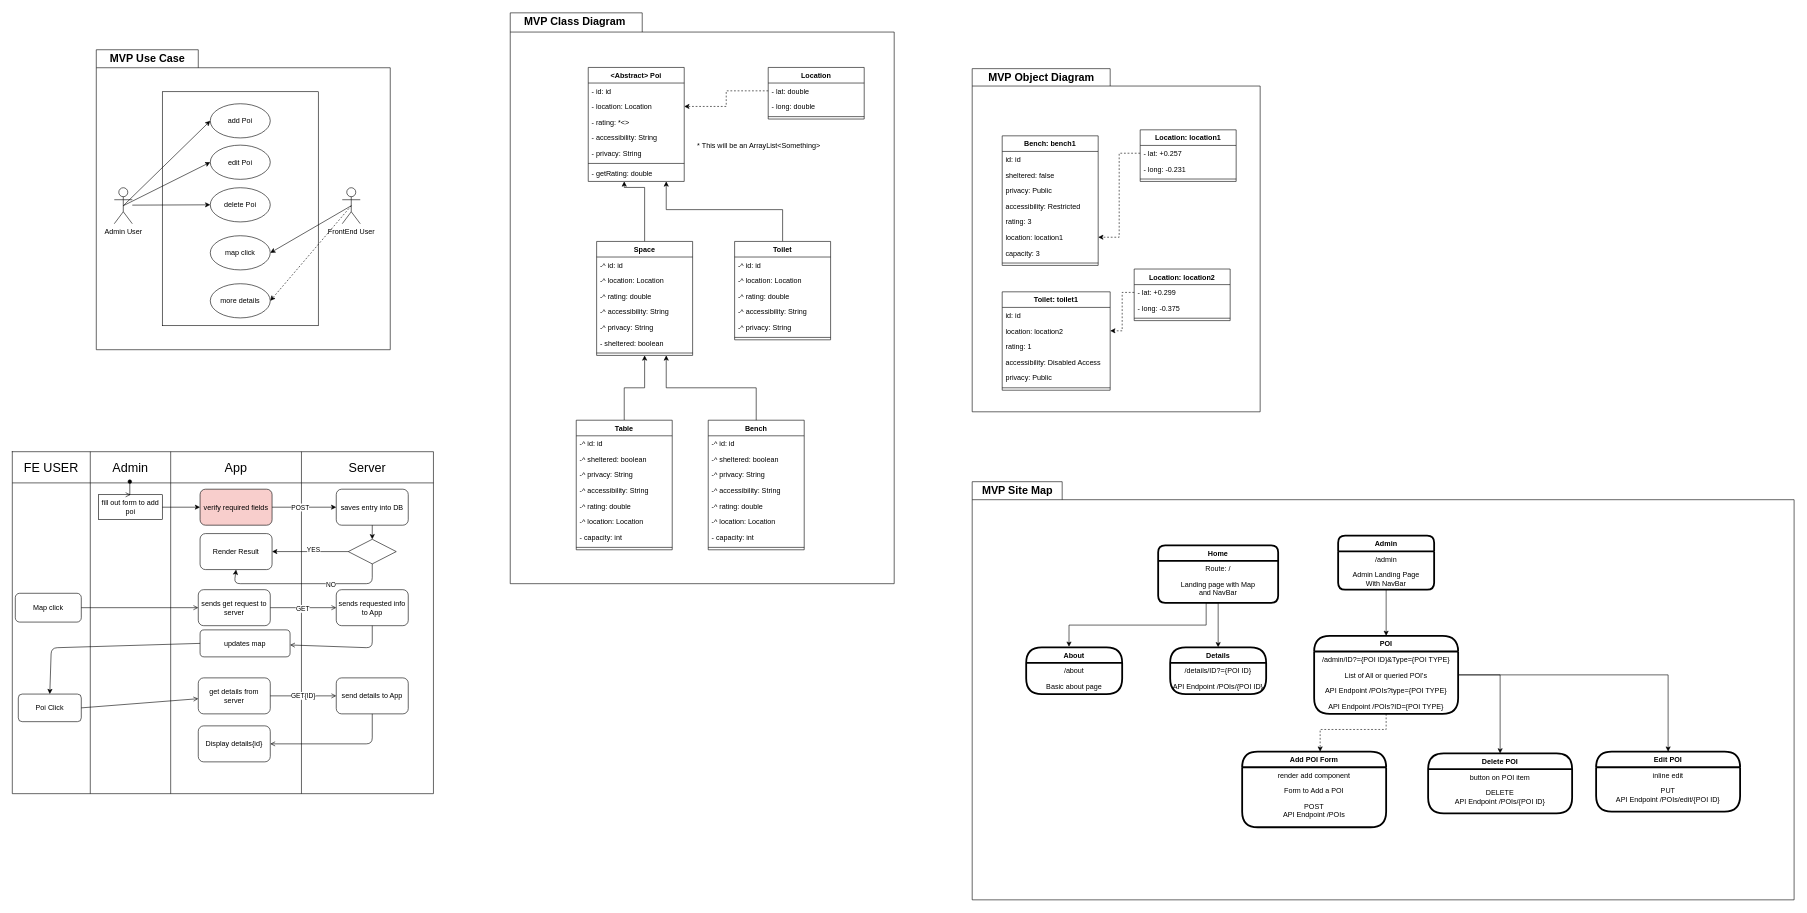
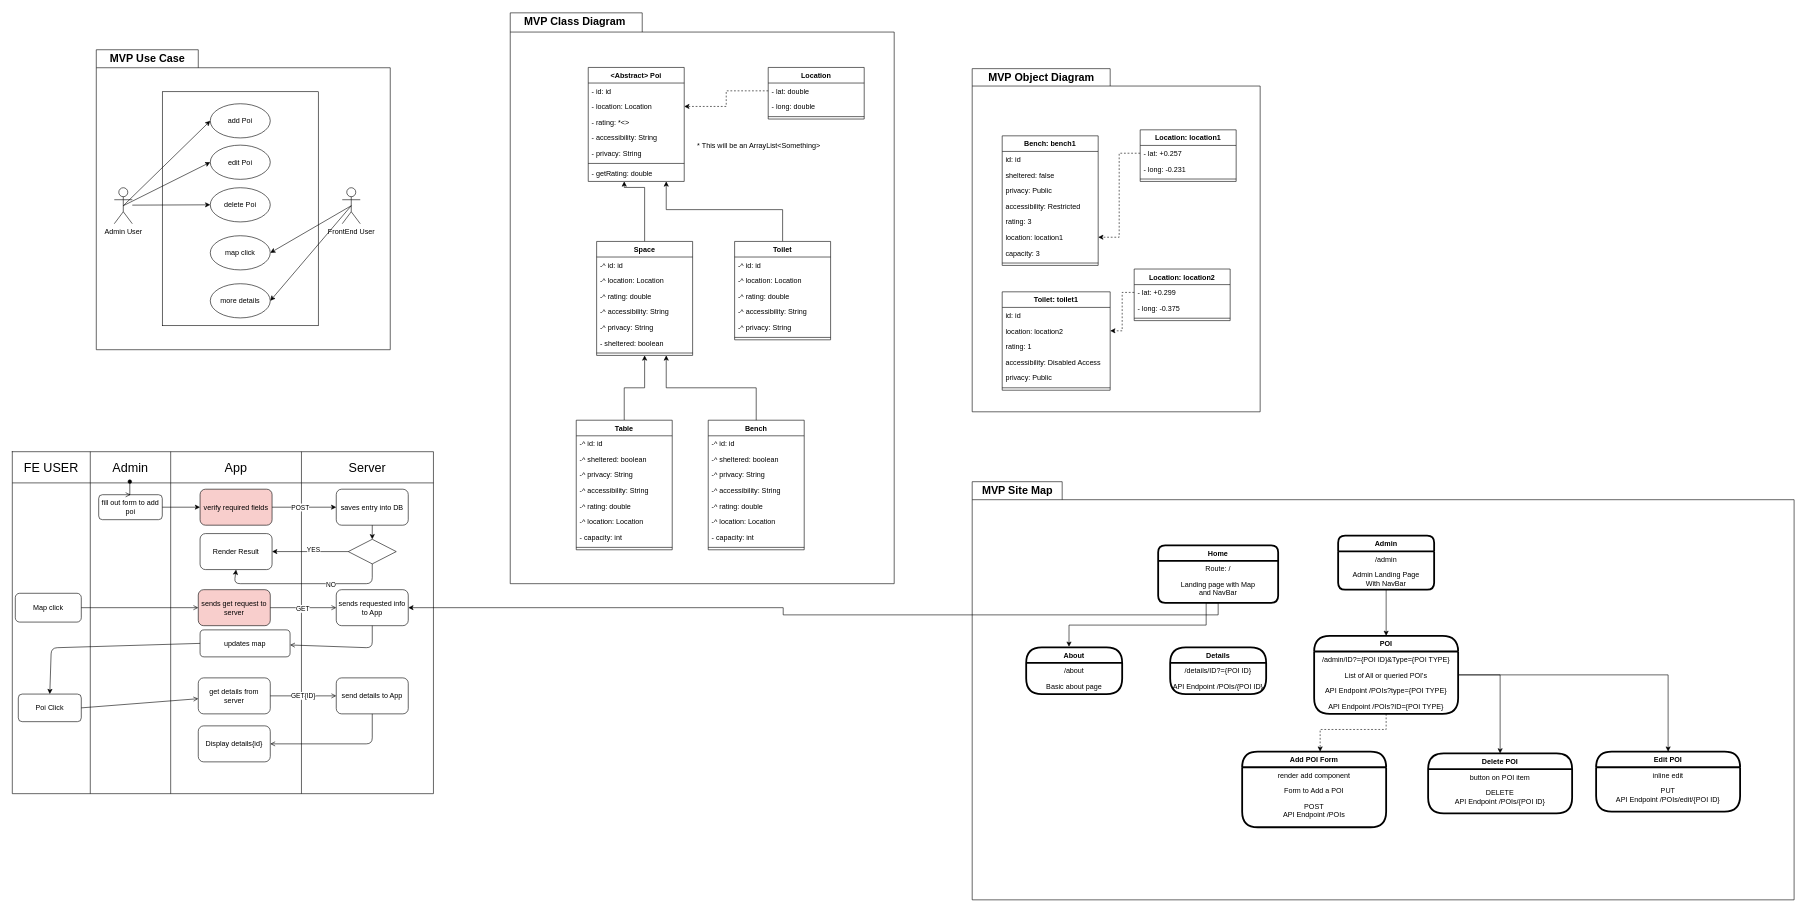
edge "FrontEnd User" -> "more details": style dashed -> solid
node "fill out form to add poi": shape rectangle -> rounded rectangle
node "sends get request to server": fillcolor #ffffff -> #f8cecc
edge "Home" -> "Details": now "Home" -> "sends requested info to App"
